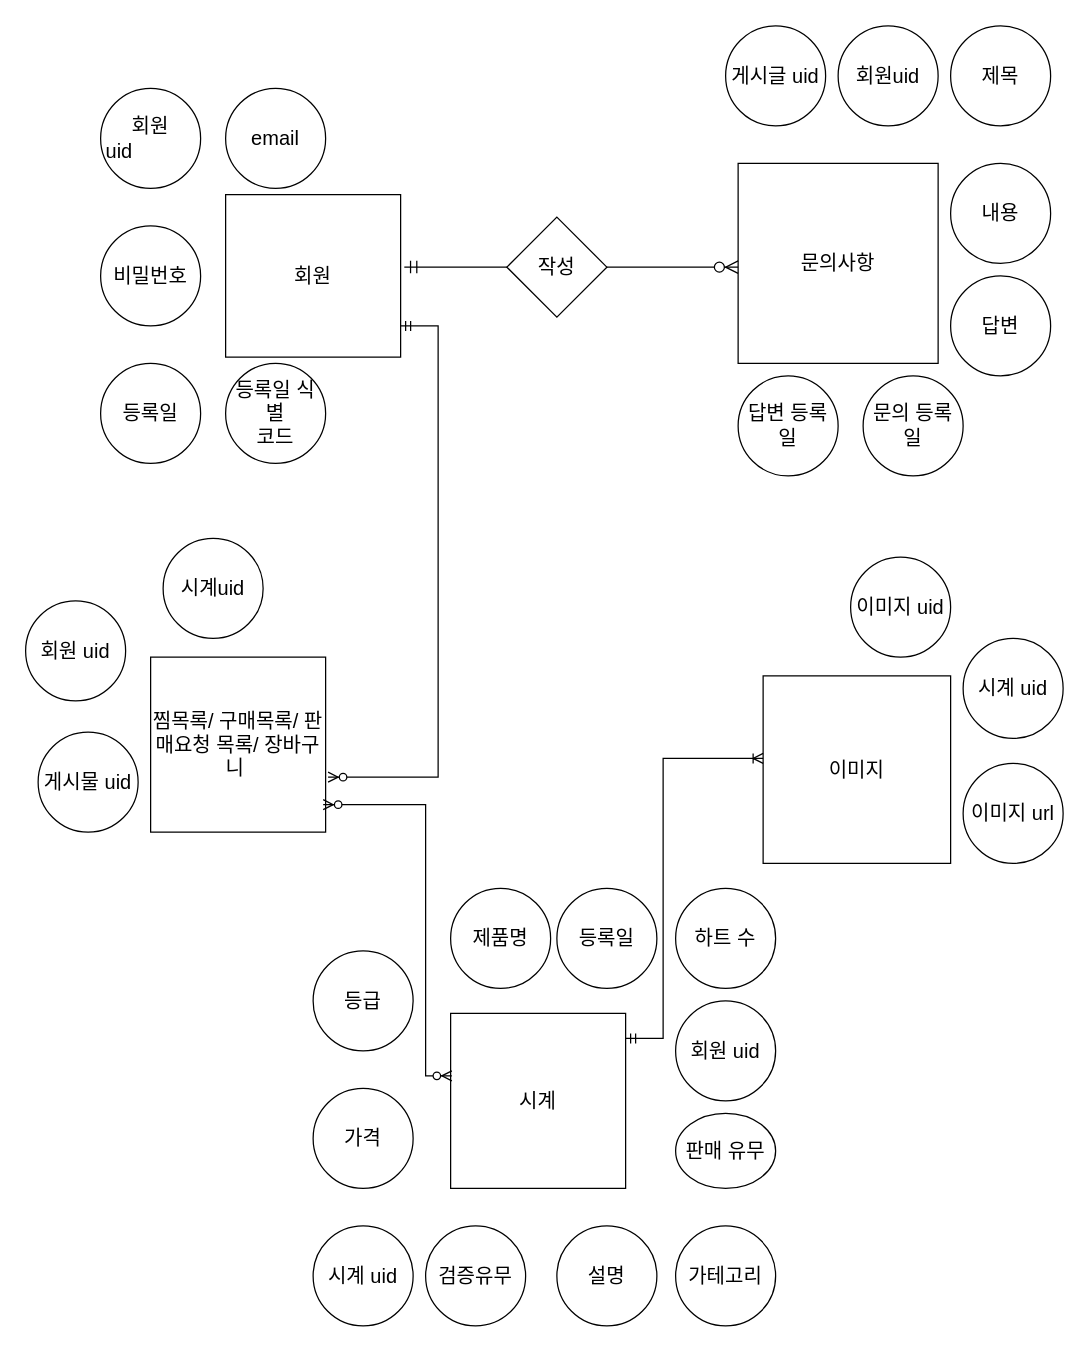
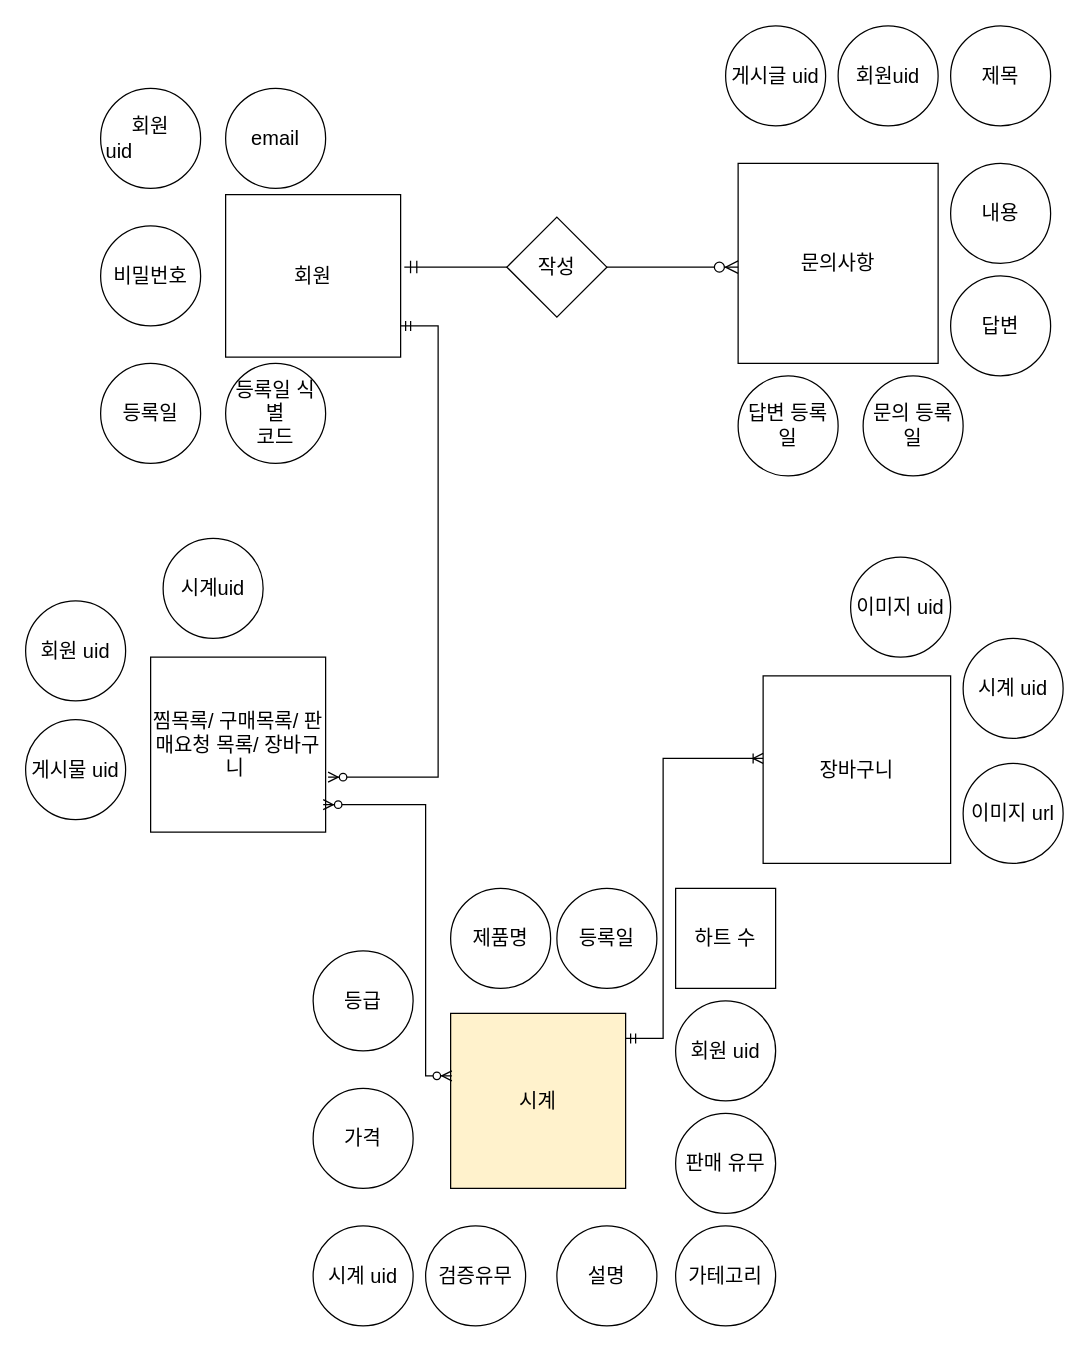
node "이미지": label "이미지" -> "장바구니"
node "게시물 uid": moved (88, 782) -> (76, 769)
node "하트 수": shape ellipse -> rectangle
node "시계": fillcolor #ffffff -> #fff2cc
node "판매 유무": size 100x75 -> 100x100
